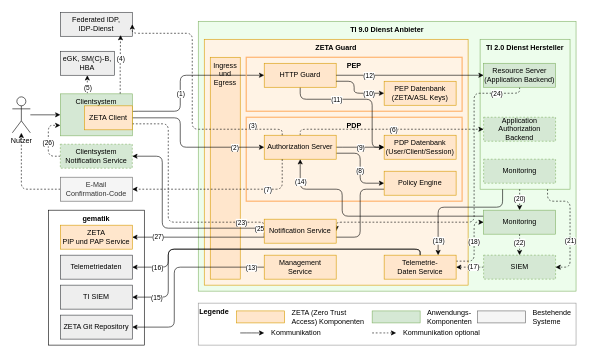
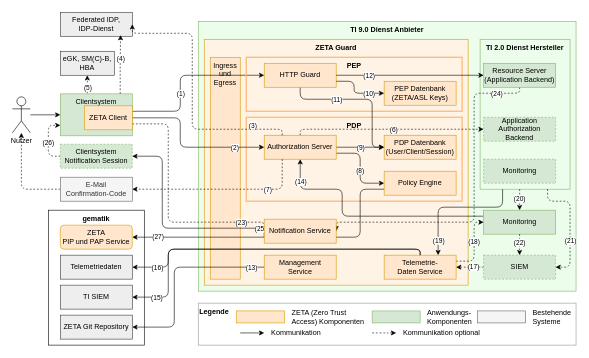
node "Clientsystem Notification Service": label "Clientsystem Notification Service" -> "Clientsystem Notification Session"
node "ZETA PIP und PAP Service": shape rectangle -> rounded rectangle
